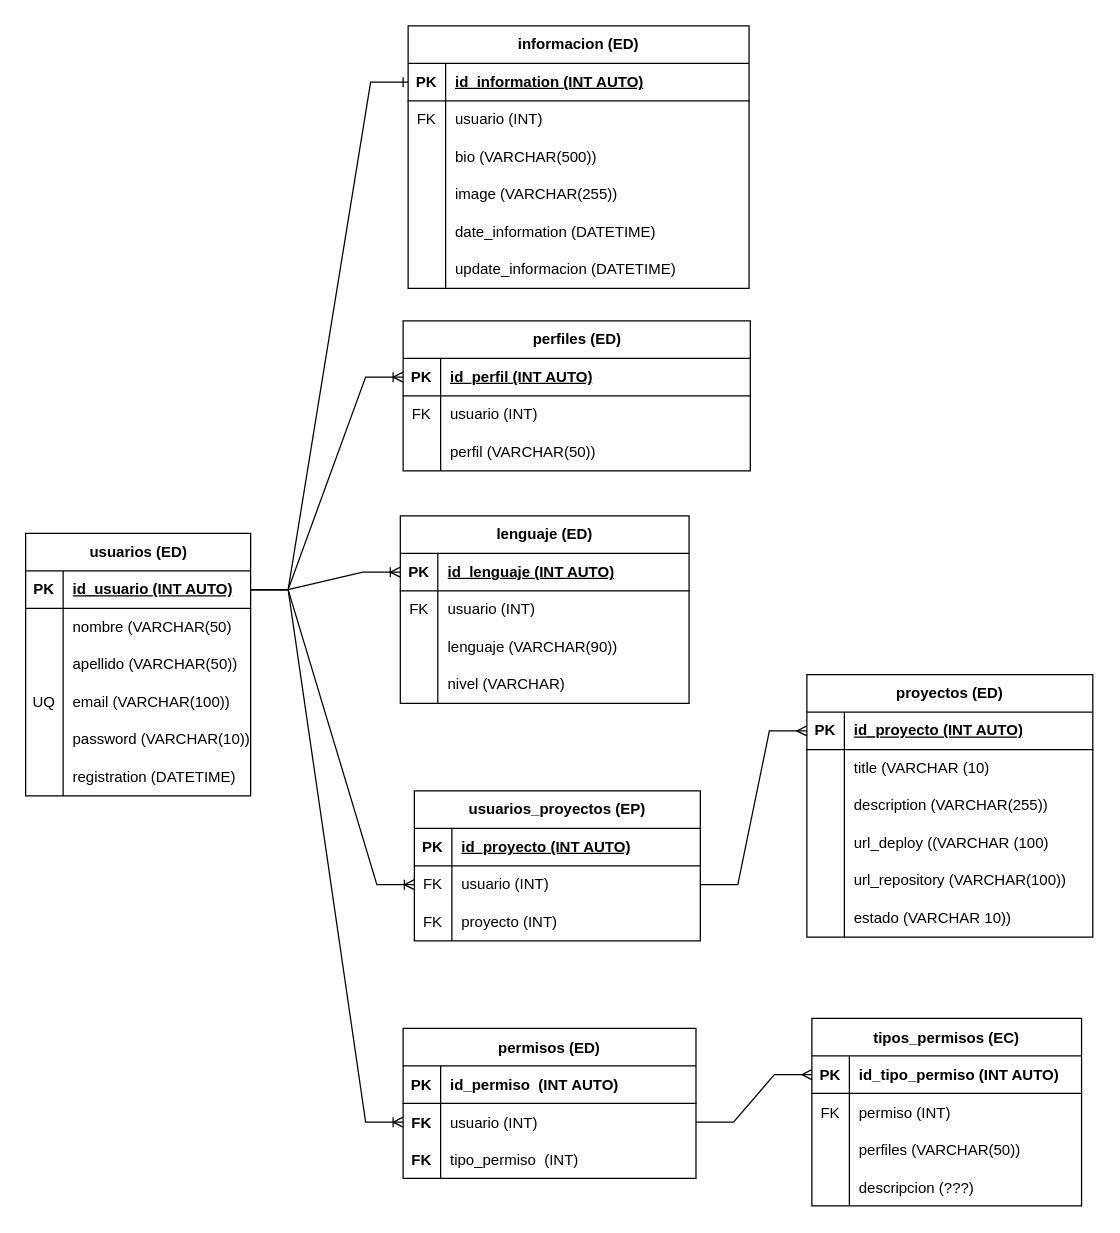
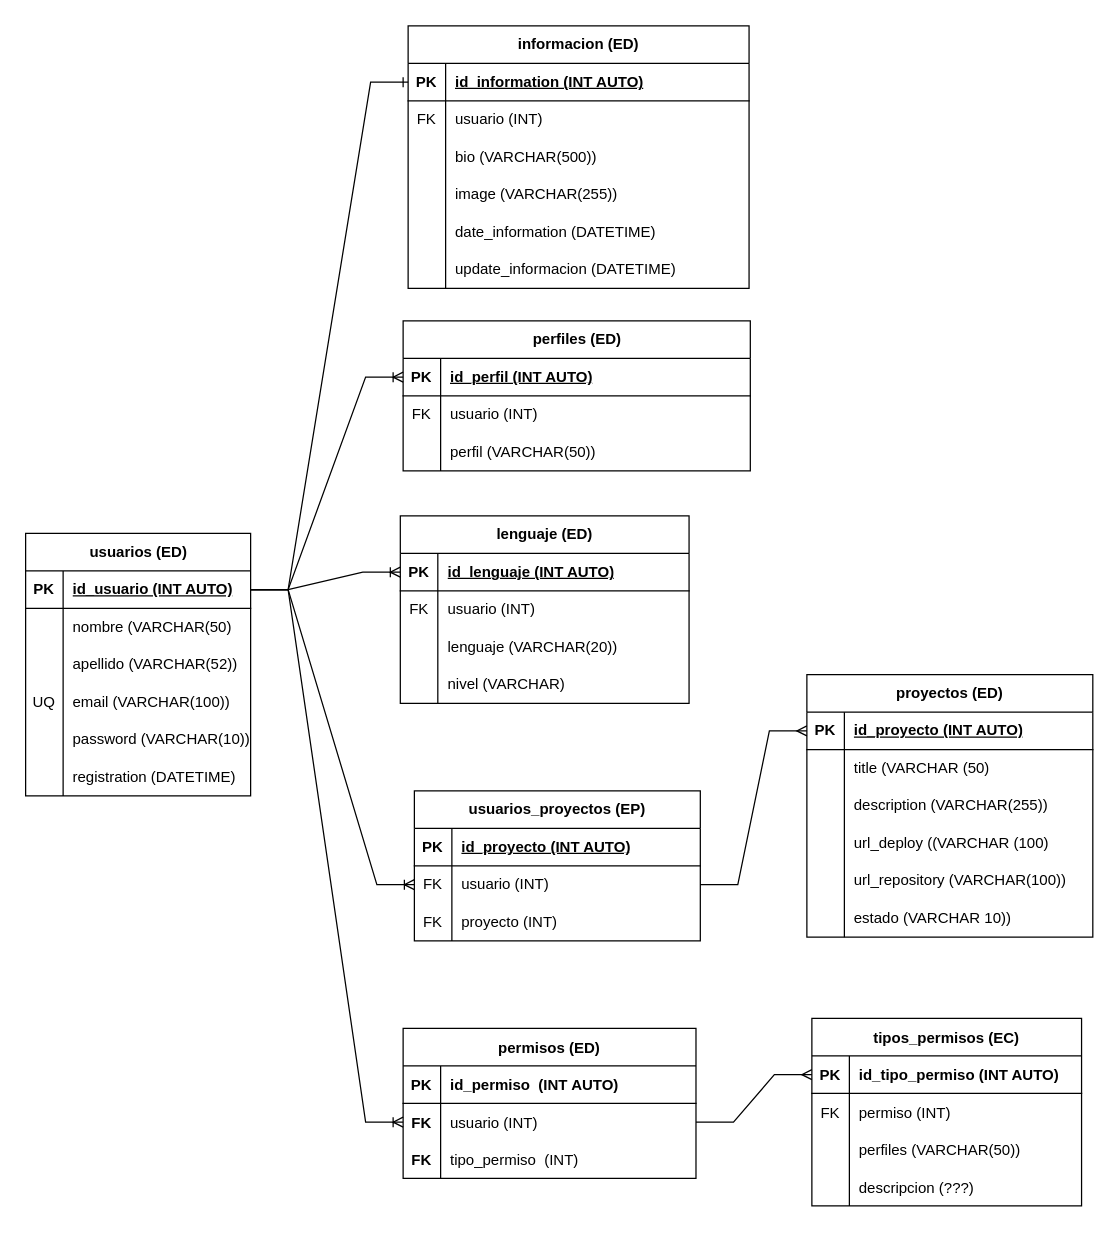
node "lenguaje (VARCHAR(90))": label "lenguaje (VARCHAR(90))" -> "lenguaje (VARCHAR(20))"
node "apellido (VARCHAR(50))": label "apellido (VARCHAR(50))" -> "apellido (VARCHAR(52))"
node "title (VARCHAR (10)": label "title (VARCHAR (10)" -> "title (VARCHAR (50)"
